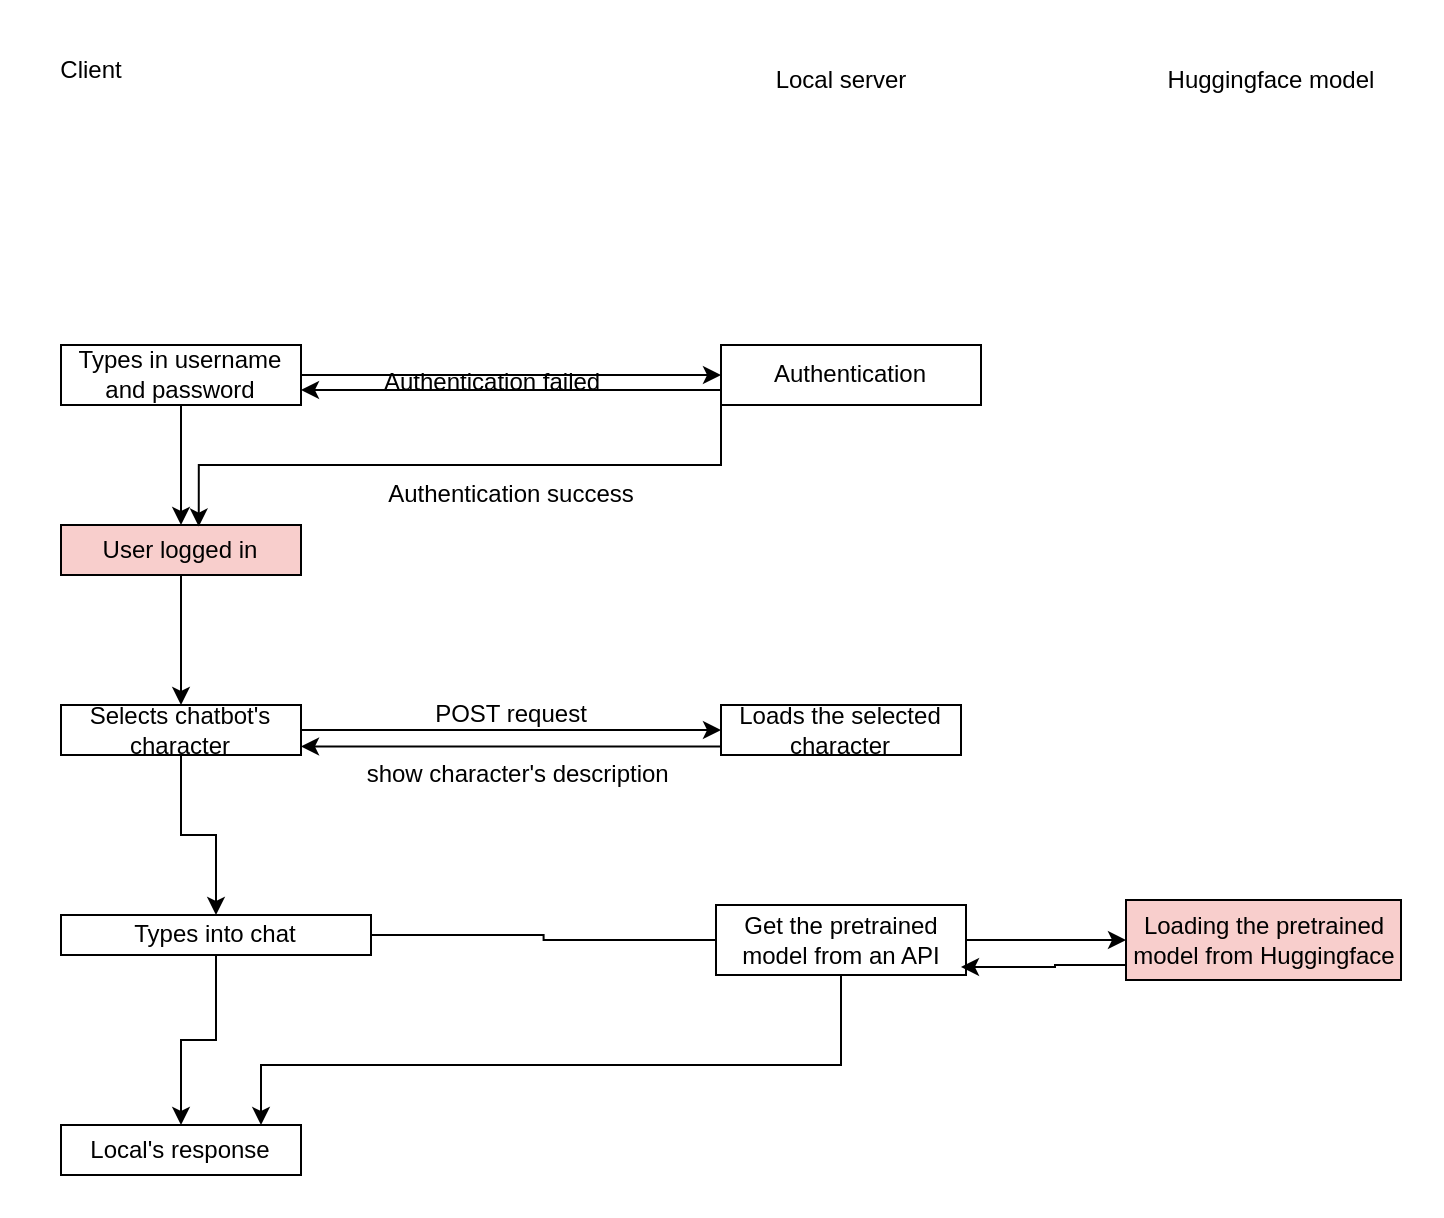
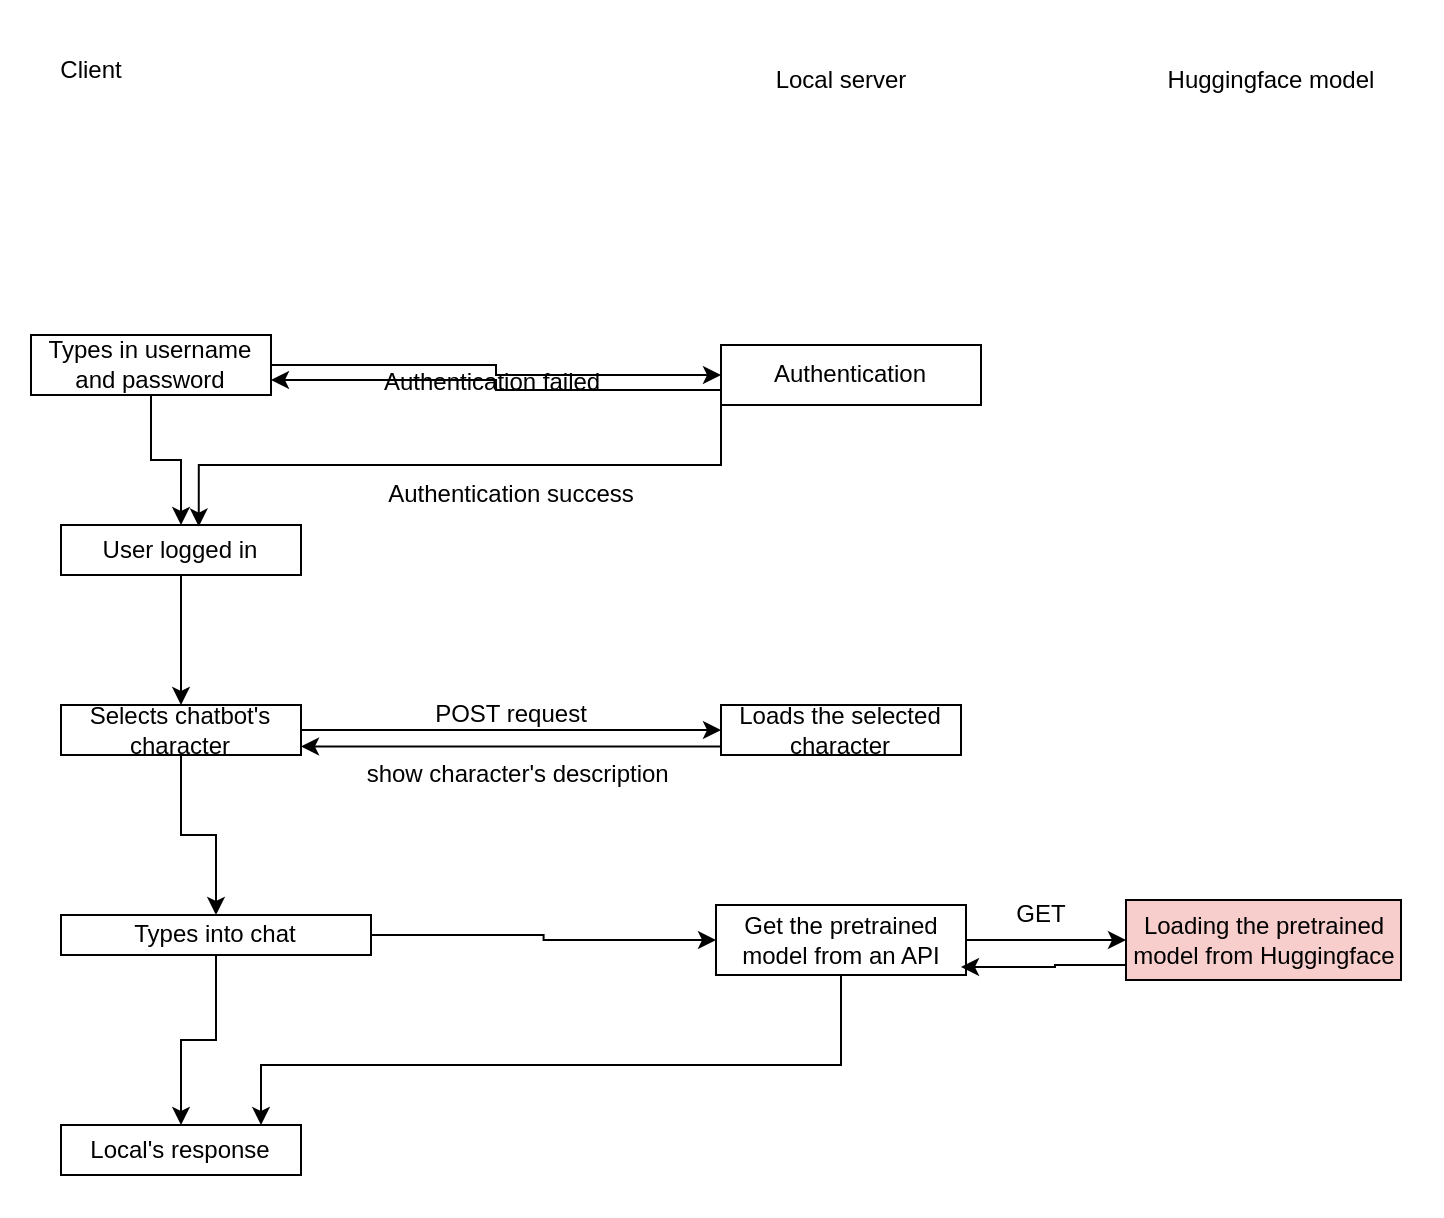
node "Types in username and password": moved (181, 375) -> (151, 365)
node "User logged in": fillcolor #f8cecc -> #ffffff
node "GET": added
edge "Types into chat" -- "Get the pretrained model from an API": arrowhead none -> classic
